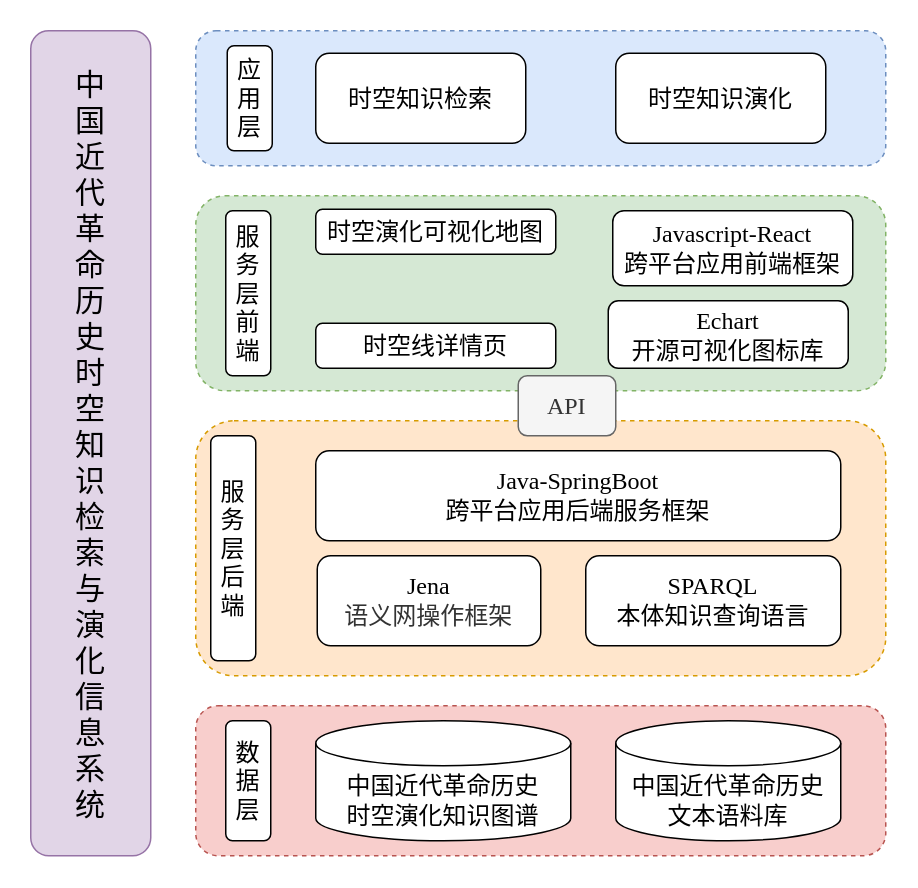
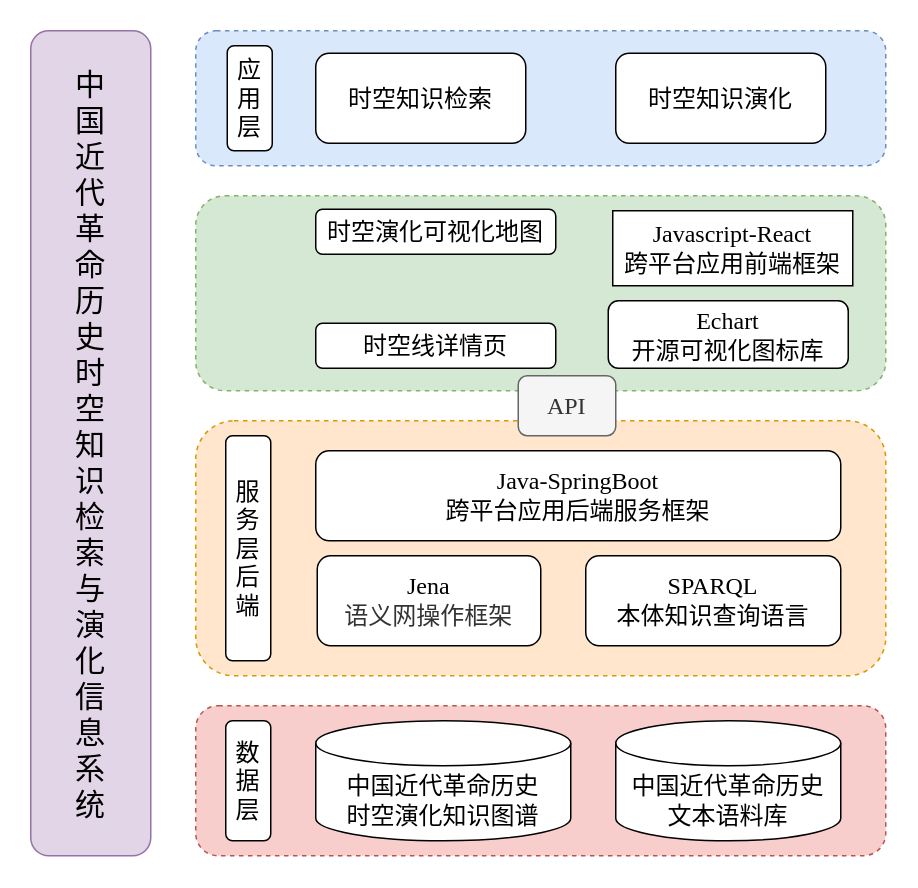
node "Javascript-React跨平台应用前端框架": shape rounded rectangle -> rectangle
node "服务层前端": removed
node "服务层后端": moved (233, 548) -> (248, 548)
